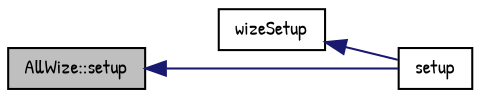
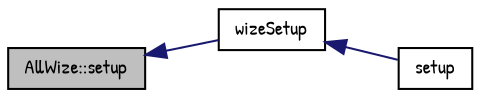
edge "setup" -> "AllWize::setup": now "wizeSetup" -> "AllWize::setup"
